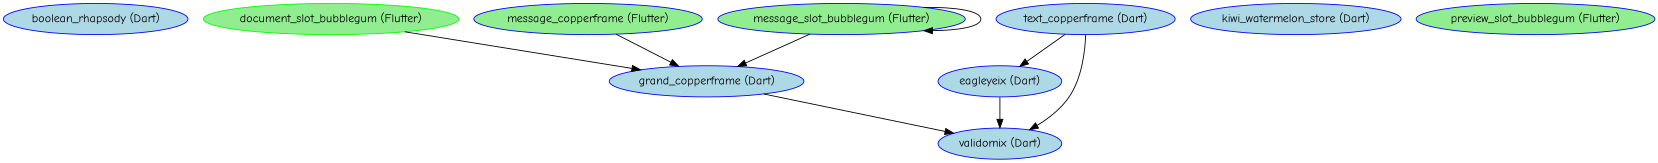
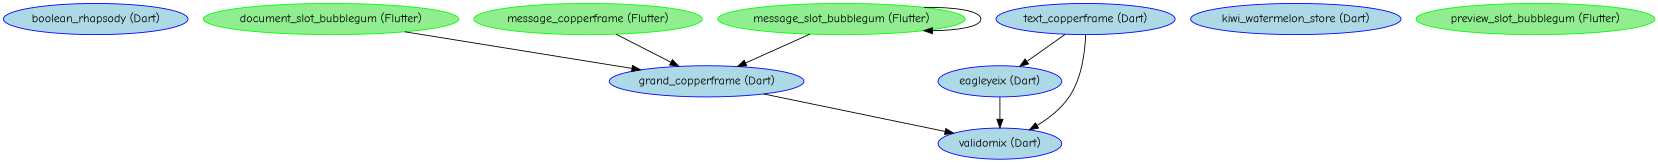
node "message_copperframe (Flutter)": color blue -> green
node "message_slot_bubblegum (Flutter)": color blue -> green
node "preview_slot_bubblegum (Flutter)": color blue -> green
